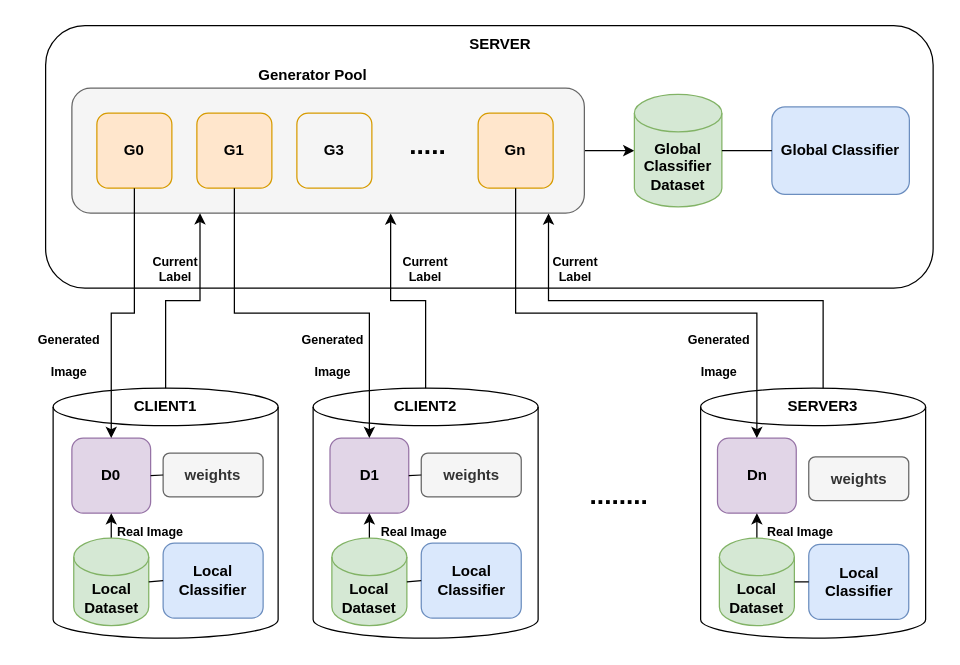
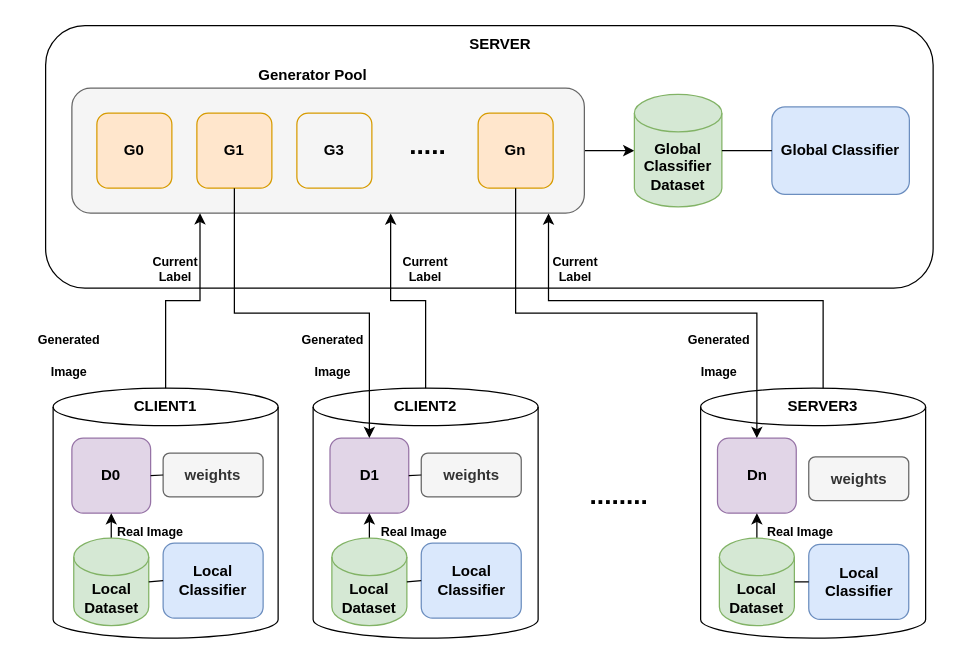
edge "G0" -> "D0": removed
